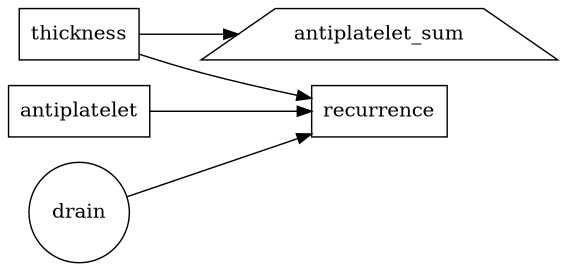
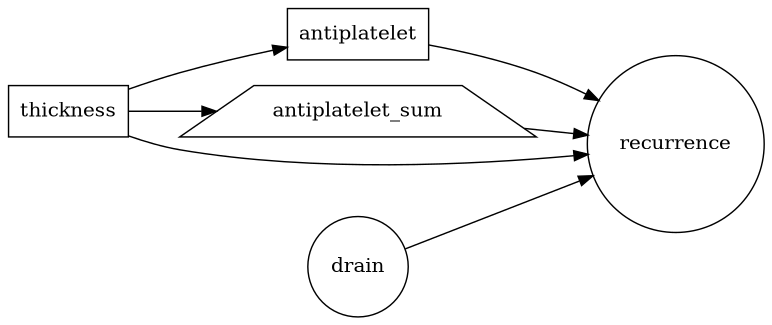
edge "thickness" -> "antiplatelet": added
node "recurrence": shape box -> circle
edge "antiplatelet_sum" -> "recurrence": added
